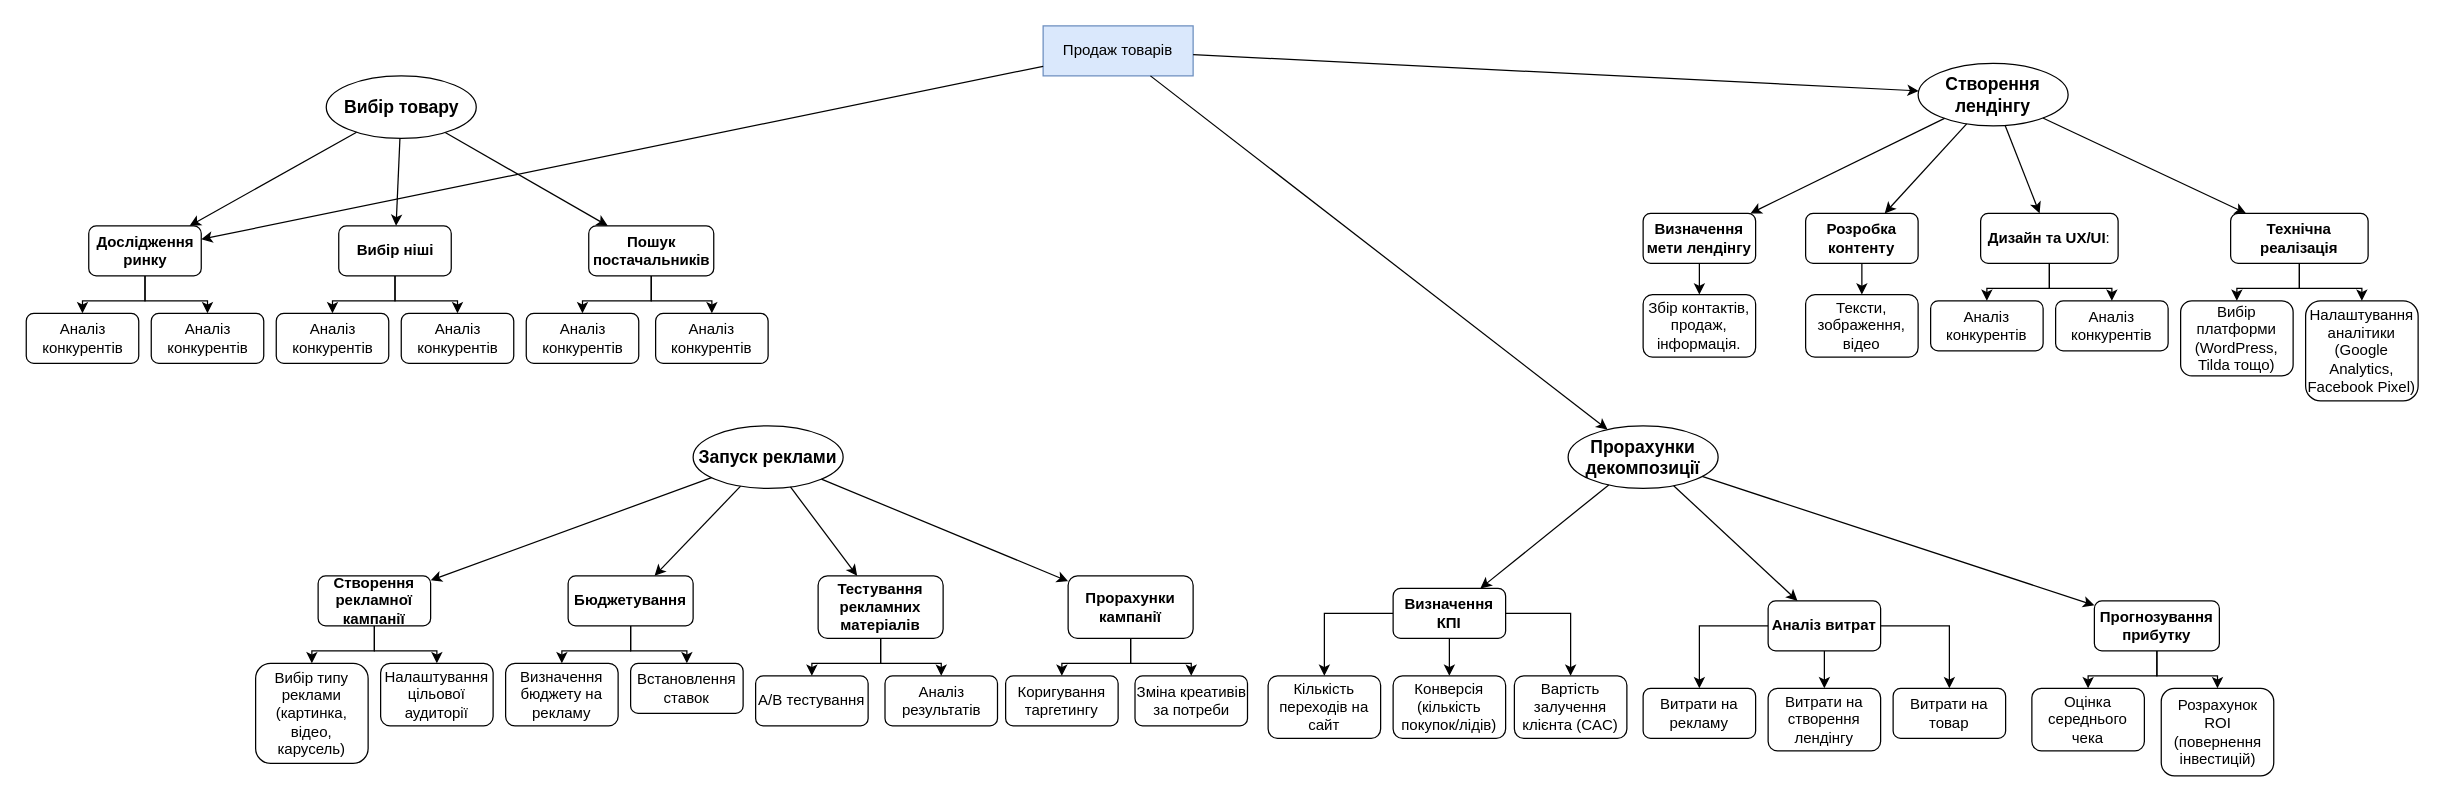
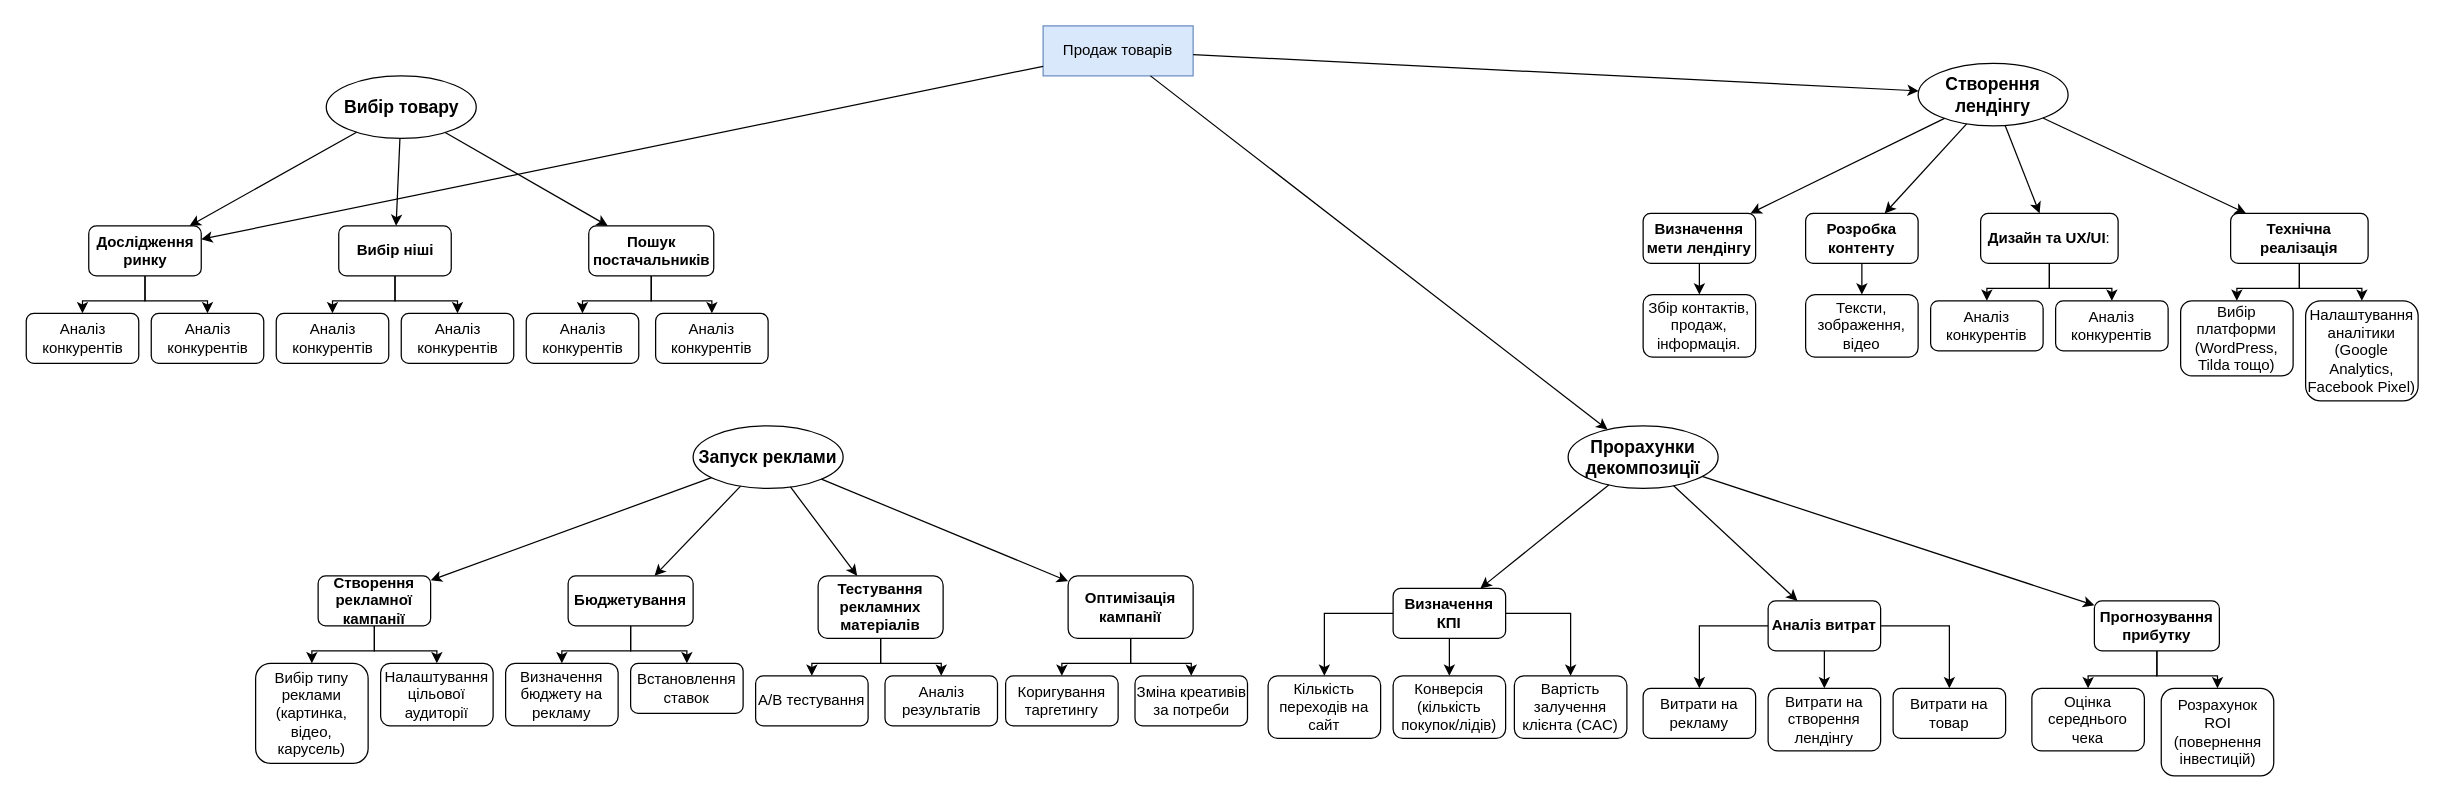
node "Прорахунки кампанії": label "Прорахунки кампанії" -> "Оптимізація кампанії"
